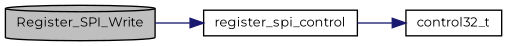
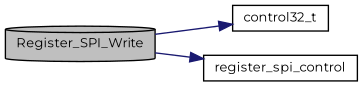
edge "register_spi_control" -> "control32_t": now "Register_SPI_Write" -> "control32_t"
